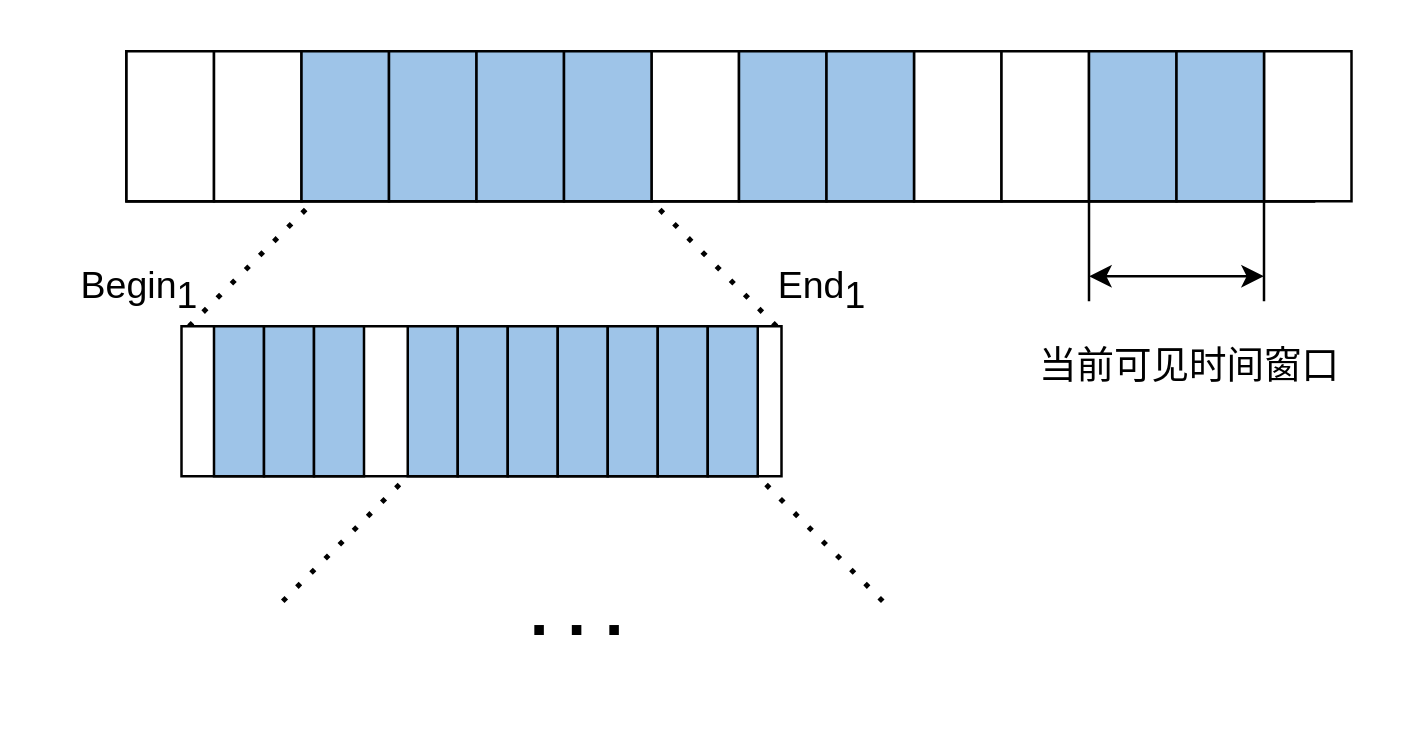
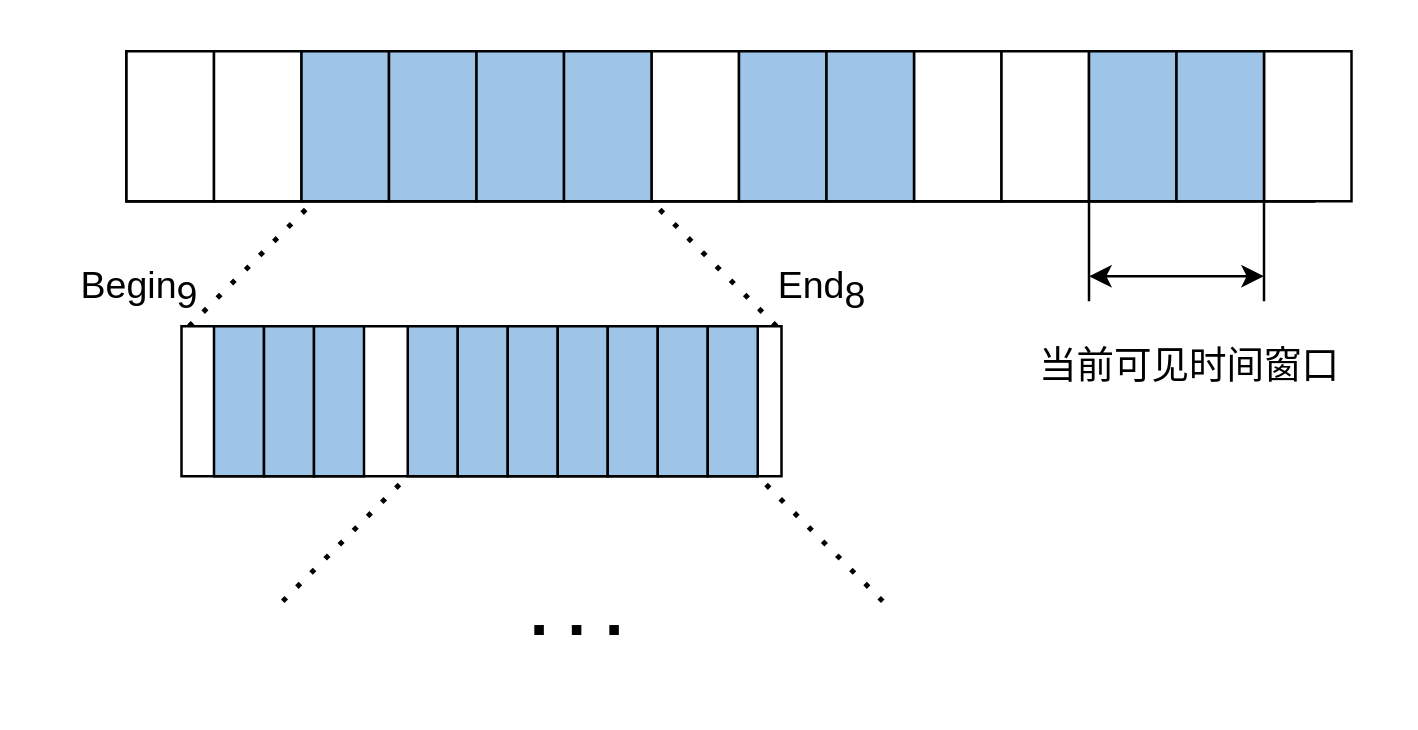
node "Begin1": label "Begin1" -> "Begin9"
node "End1": label "End1" -> "End8"
